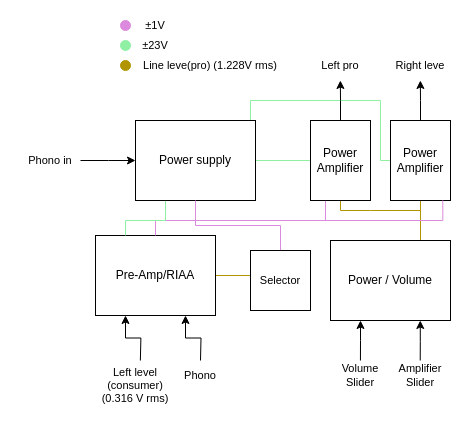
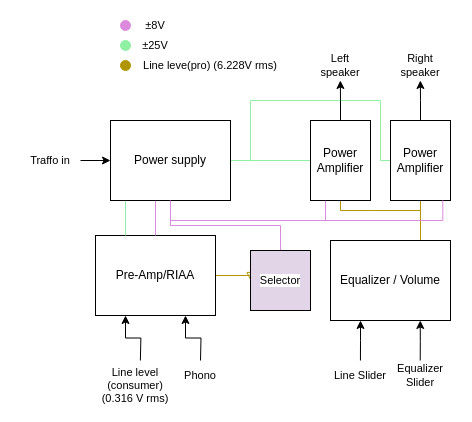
node "±1V": label "±1V" -> "±8V"
node "±23V": label "±23V" -> "±25V"
node "Line leve(pro) (1.228V rms)": label "Line leve(pro) (1.228V rms)" -> "Line leve(pro) (6.228V rms)"
node "Left pro": label "Left pro" -> "Left speaker"
node "Right leve": label "Right leve" -> "Right speaker"
node "Phono in": label "Phono in" -> "Traffo in"
node "Power supply": moved (196, 161) -> (171, 161)
edge "Pre-Amp/RIAA" -- "Selector": arrowhead none -> block
node "Selector": fillcolor #ffffff -> #e1d5e7
node "Power / Volume": label "Power / Volume" -> "Equalizer / Volume"
node "Volume Slider": label "Volume Slider" -> "Line Slider"
node "Amplifier Slider": label "Amplifier Slider" -> "Equalizer Slider"
node "Left level (consumer) (0.316 V rms)": label "Left level (consumer) (0.316 V rms)" -> "Line level (consumer) (0.316 V rms)"
